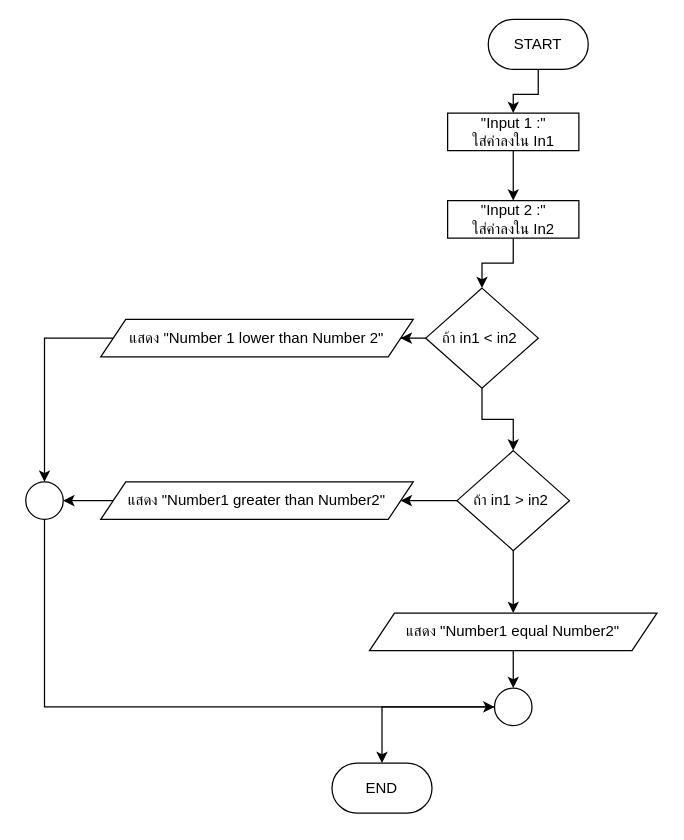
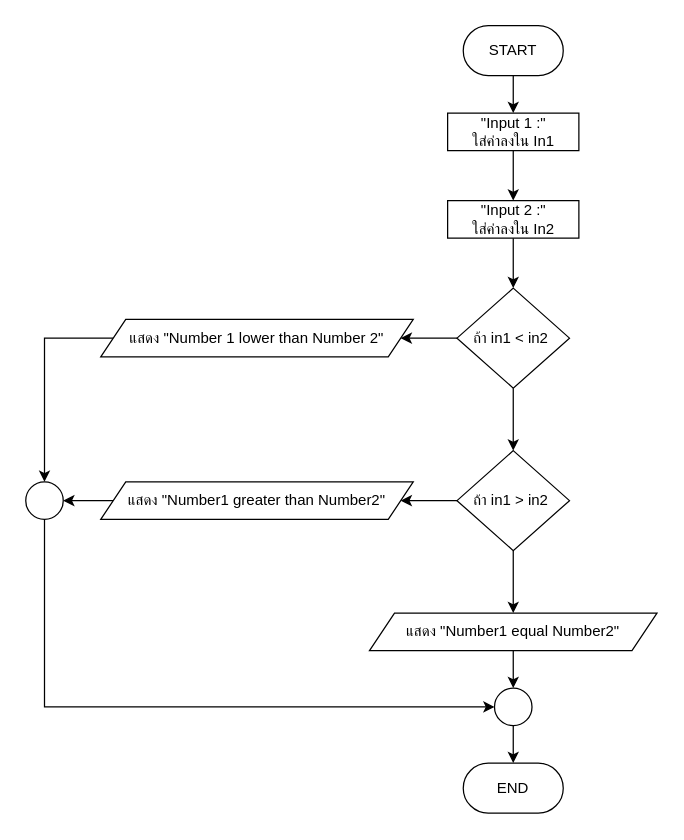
node "START": moved (538, 44) -> (513, 51)
node "ถ้า in1 < in2": moved (482, 338) -> (513, 338)
node "END": moved (382, 788) -> (513, 788)
